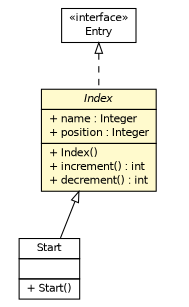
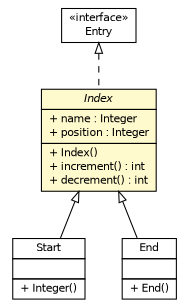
node "End": added
node "Start": text "+ Start()" -> "+ Integer()"
